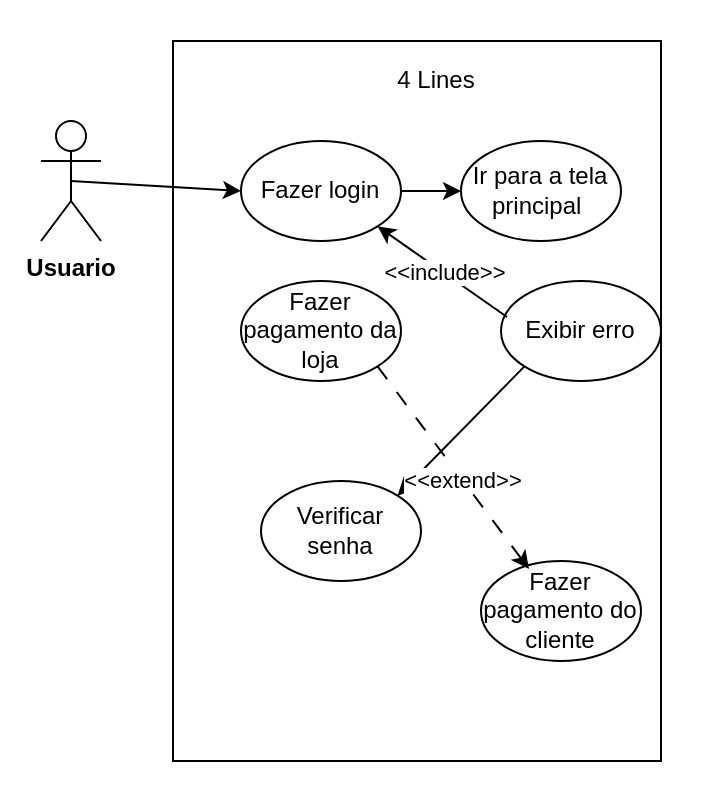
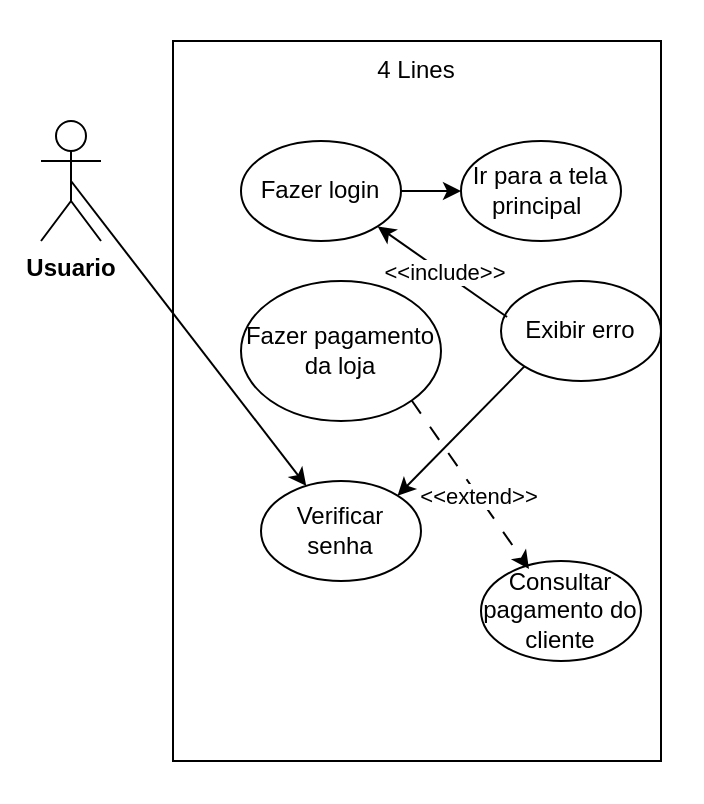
node "4 Lines": moved (437, 81) -> (417, 71)
edge "Usuario" -> "Fazer login": now "Usuario" -> "Verificar senha"
node "Fazer pagamento da loja": size 160x100 -> 200x140
node "Fazer pagamento do cliente": label "Fazer pagamento do cliente" -> "Consultar pagamento do cliente"
